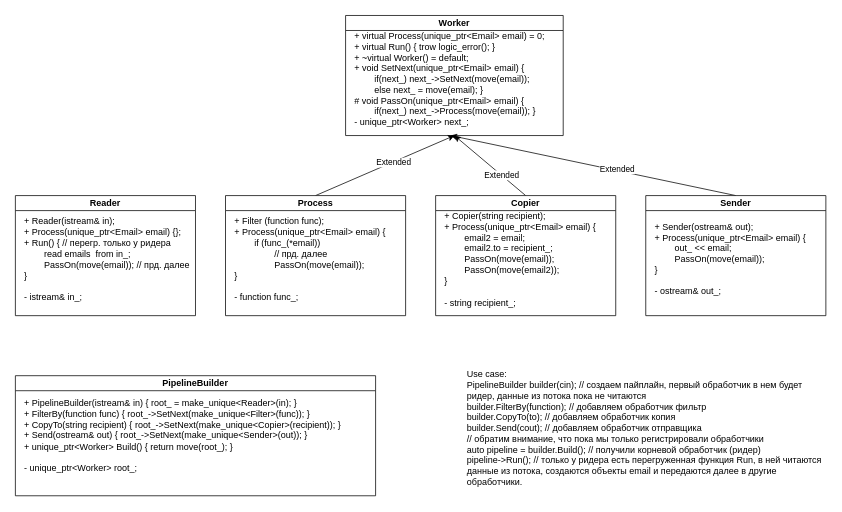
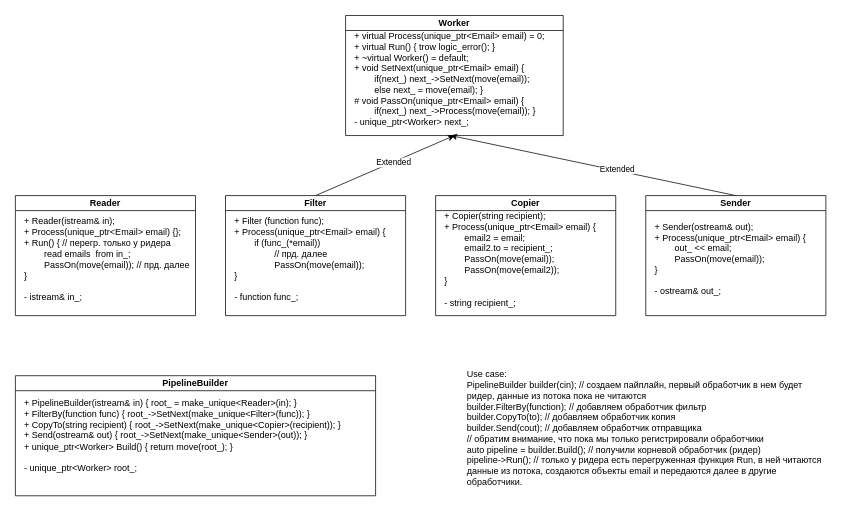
edge "Copier" -> "Worker": removed, label "Extended"
node "Process": label "Process" -> "Filter"
